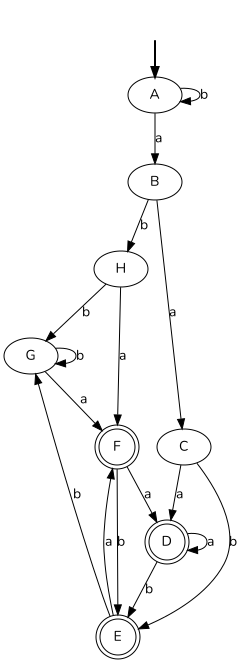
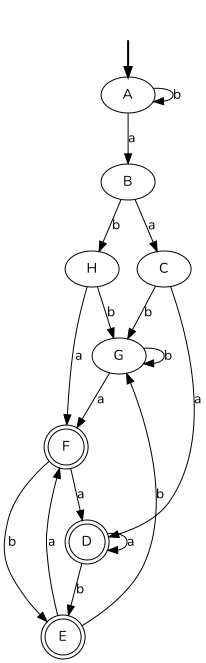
edge "C" -> "E": now "C" -> "G"
